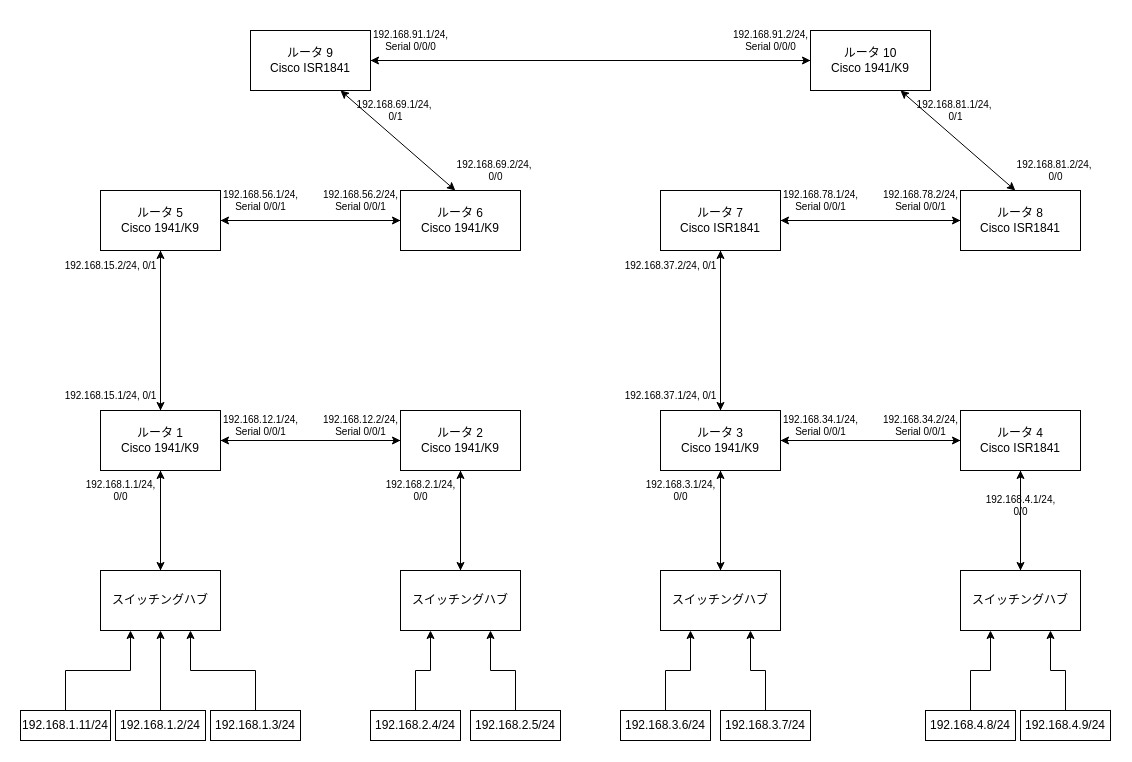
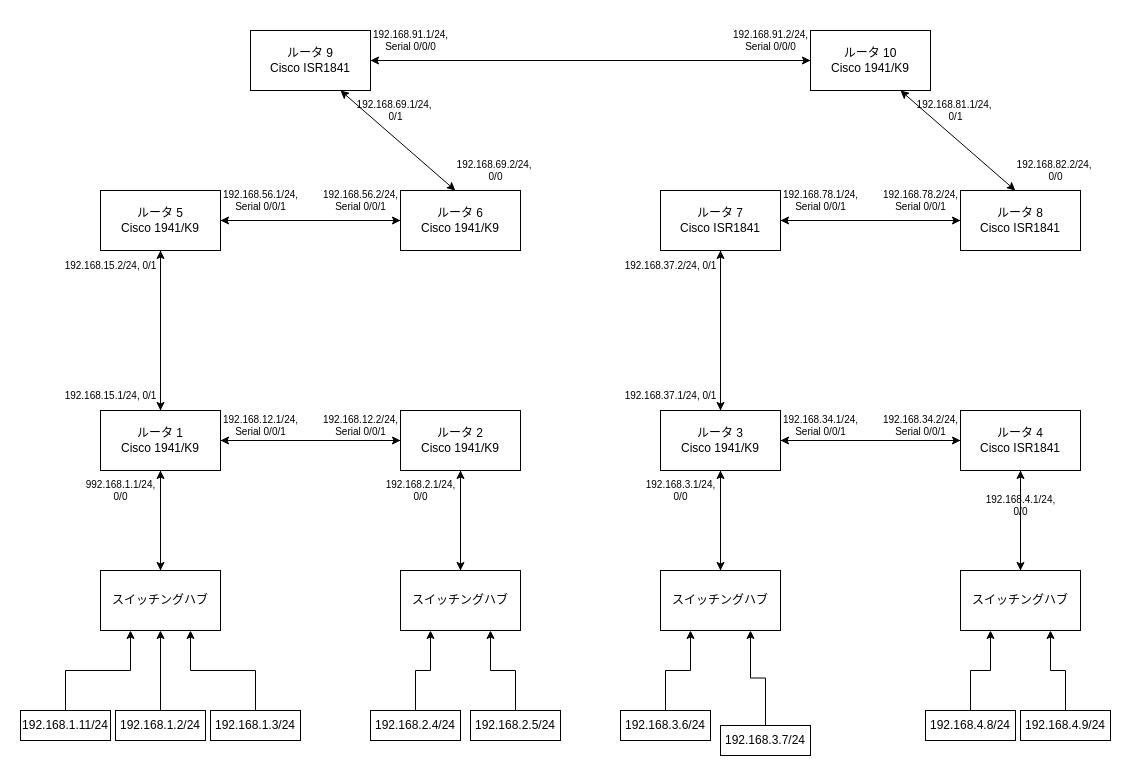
node "192.168.81.2/24, 0/0": label "192.168.81.2/24, 0/0" -> "192.168.82.2/24, 0/0"
node "192.168.1.1/24, 0/0": label "192.168.1.1/24, 0/0" -> "992.168.1.1/24, 0/0"
node "192.168.3.7/24": moved (766, 726) -> (766, 741)
